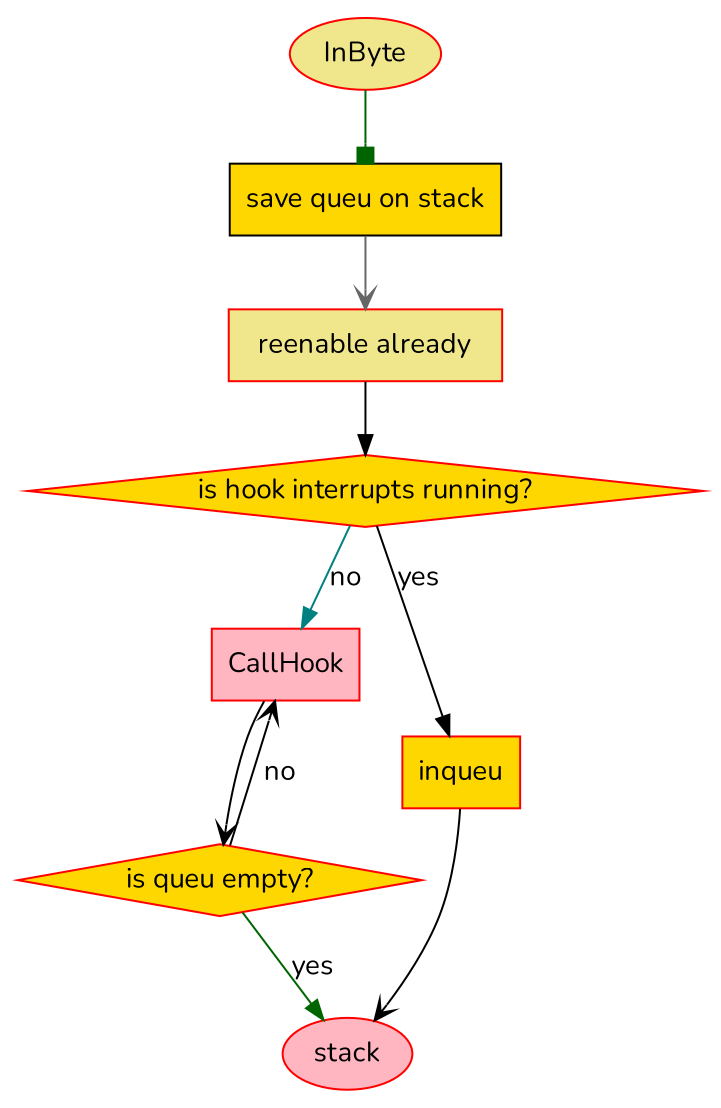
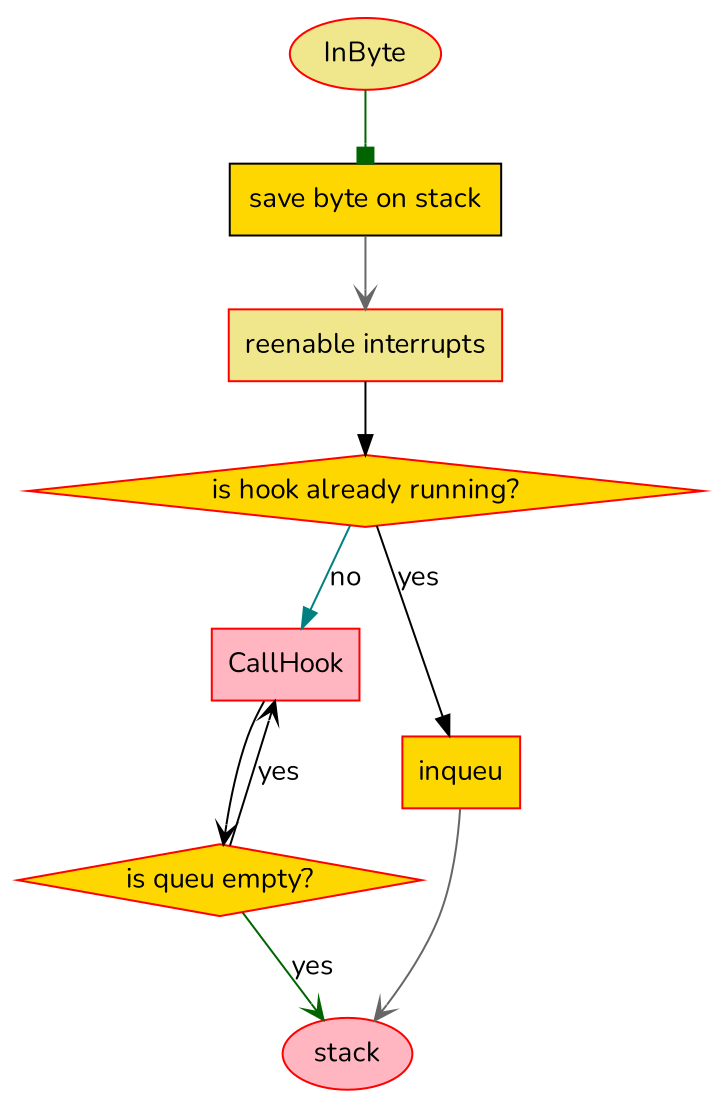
node "save queu on stack": label "save queu on stack" -> "save byte on stack"
node "reenable already": label "reenable already" -> "reenable interrupts"
node "is hook interrupts running?": label "is hook interrupts running?" -> "is hook already running?"
edge "is queu empty?" -> "CallHook": label "no" -> "yes"
edge "inqueu" -> "stack": color black -> gray40
edge "is queu empty?" -> "stack": arrowhead normal -> vee
